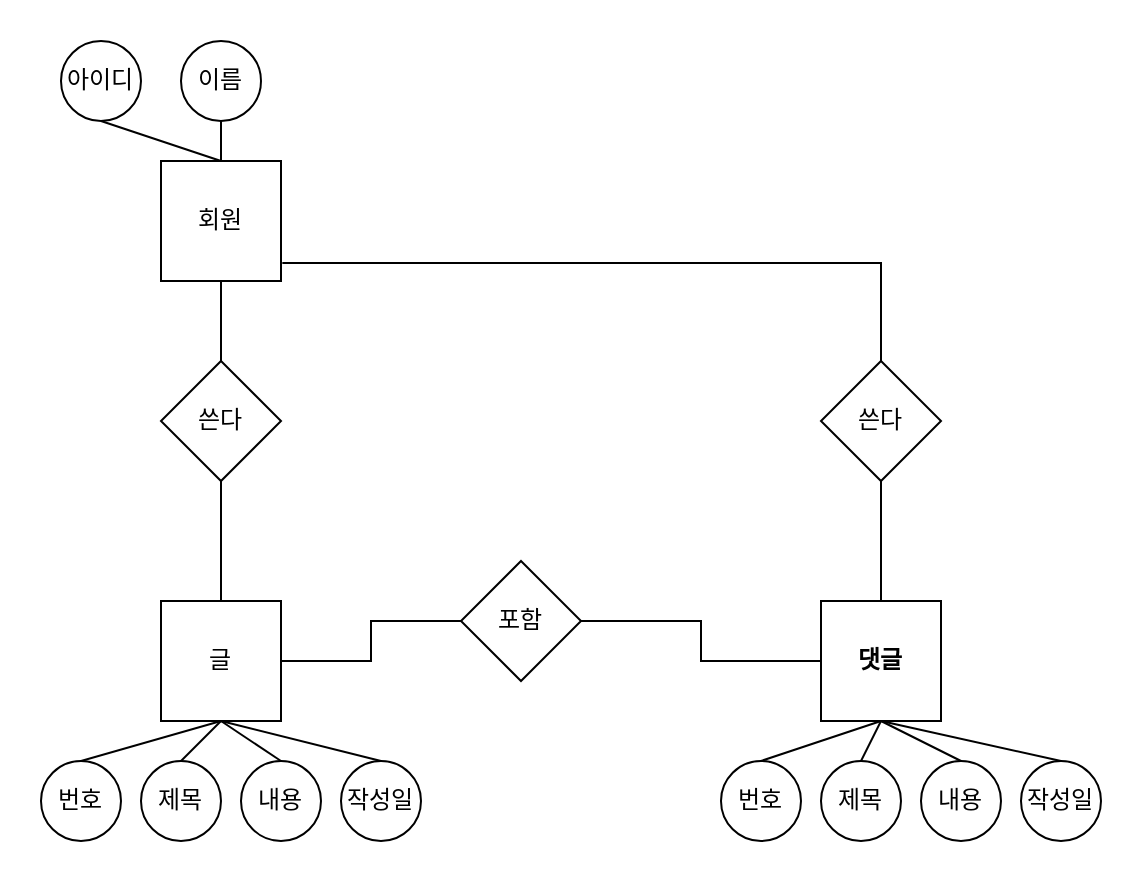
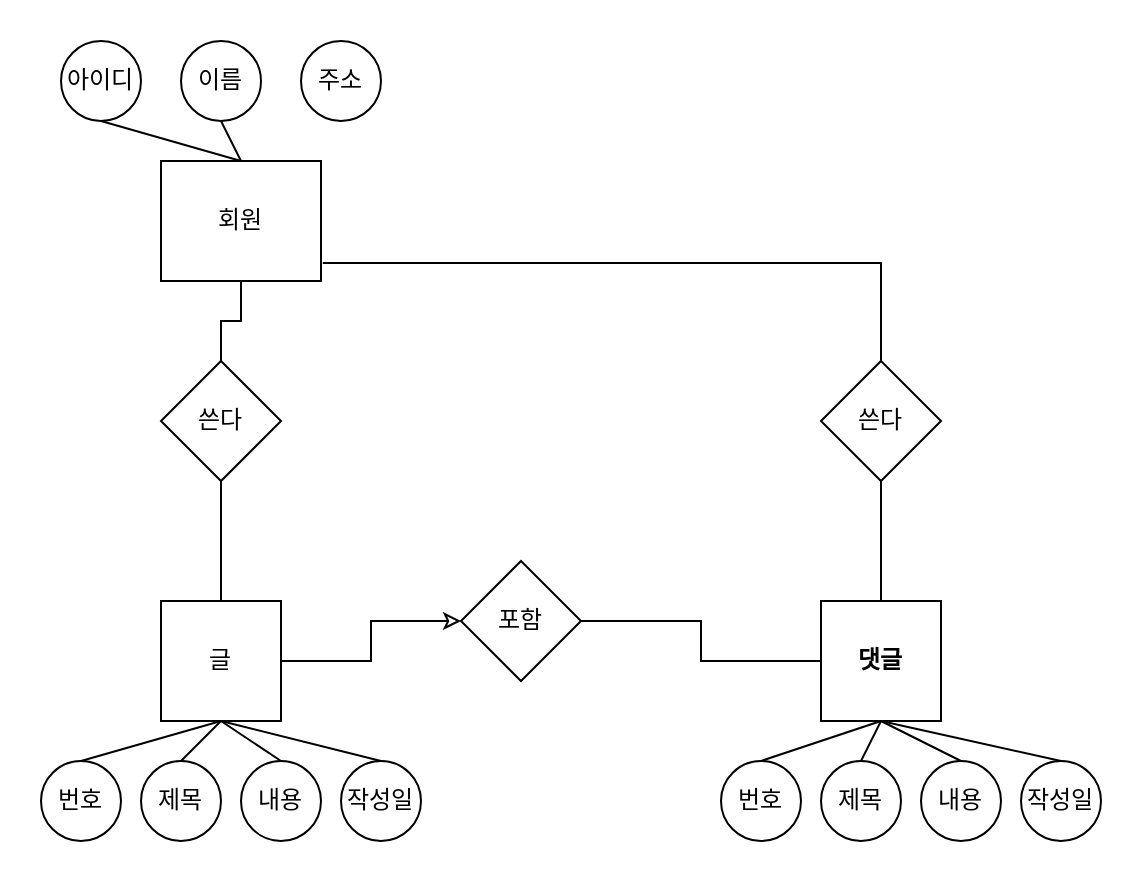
node "주소": added
node "회원": size 120x120 -> 160x120
edge "포함" -- "글": arrowhead none -> classic
